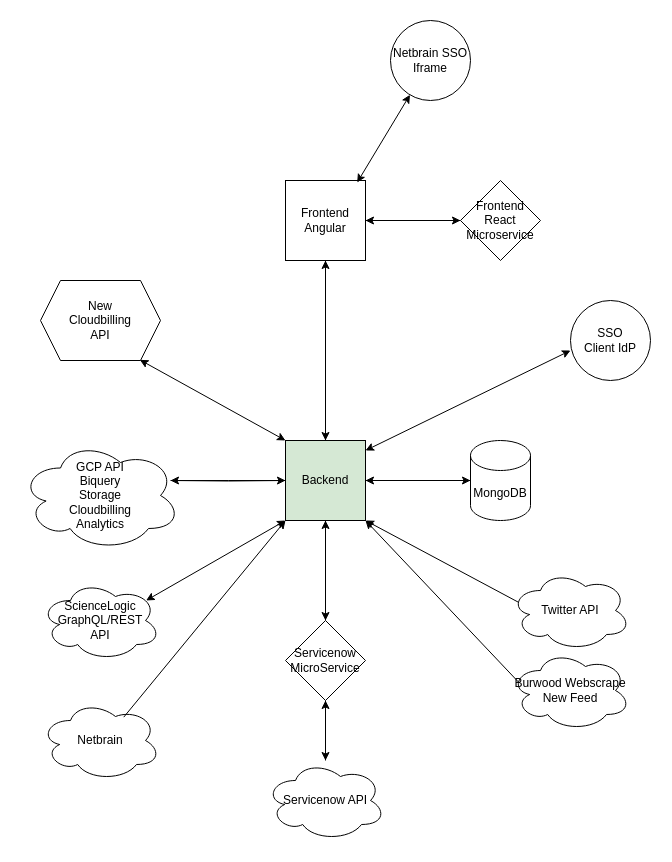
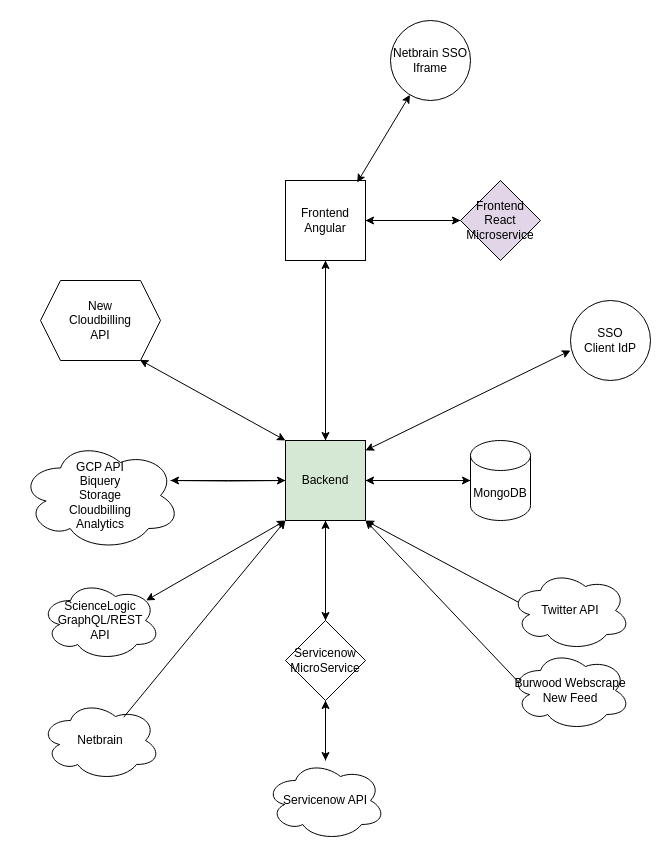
node "Frontend React Microservice": fillcolor #ffffff -> #e1d5e7
